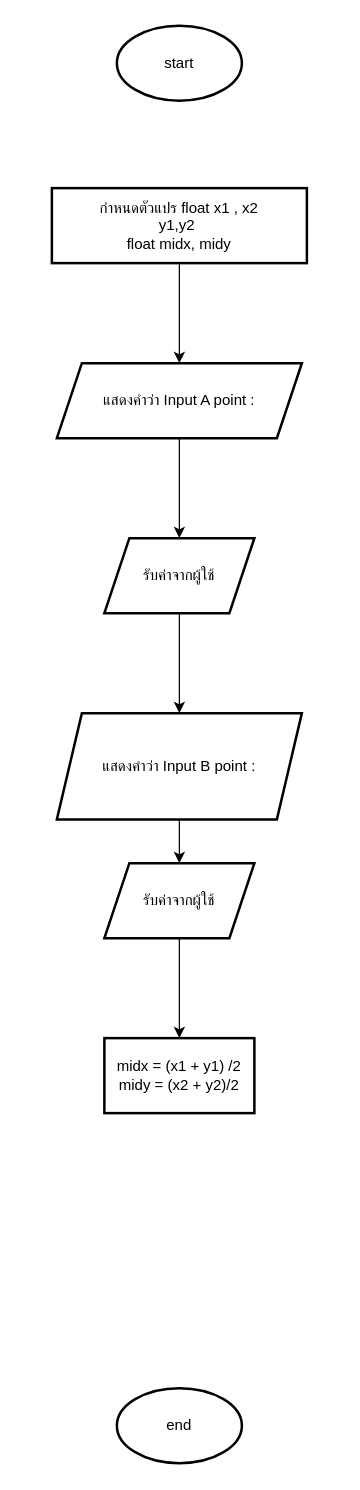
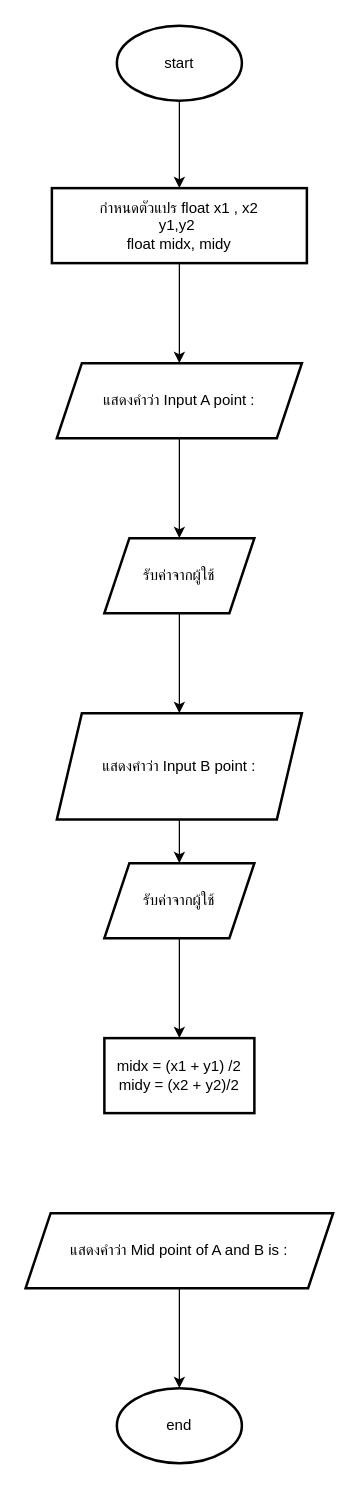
edge "start" -> "กำหนดตัวแปร float x1 , x2 y1,y2 float midx, midy": added
node "แสดงคำว่า Mid point of A and B is :": added
edge "แสดงคำว่า Mid point of A and B is :" -> "end": added
